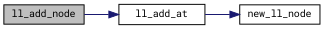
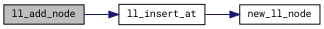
node "ll_add_at": label "ll_add_at" -> "ll_insert_at"
